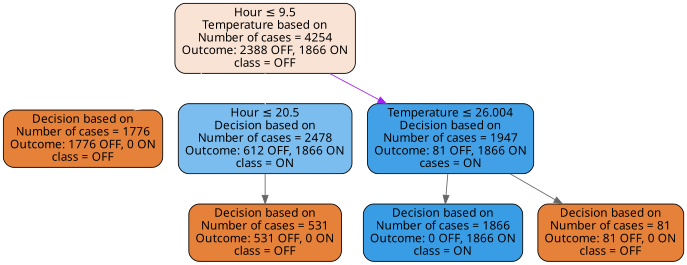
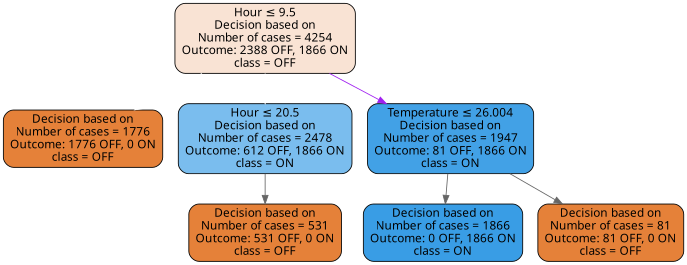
node "Hour ≤ 9.5": text "Temperature based on" -> "Decision based on"
node "Temperature ≤ 26.004": text "cases = ON" -> "class = ON"
